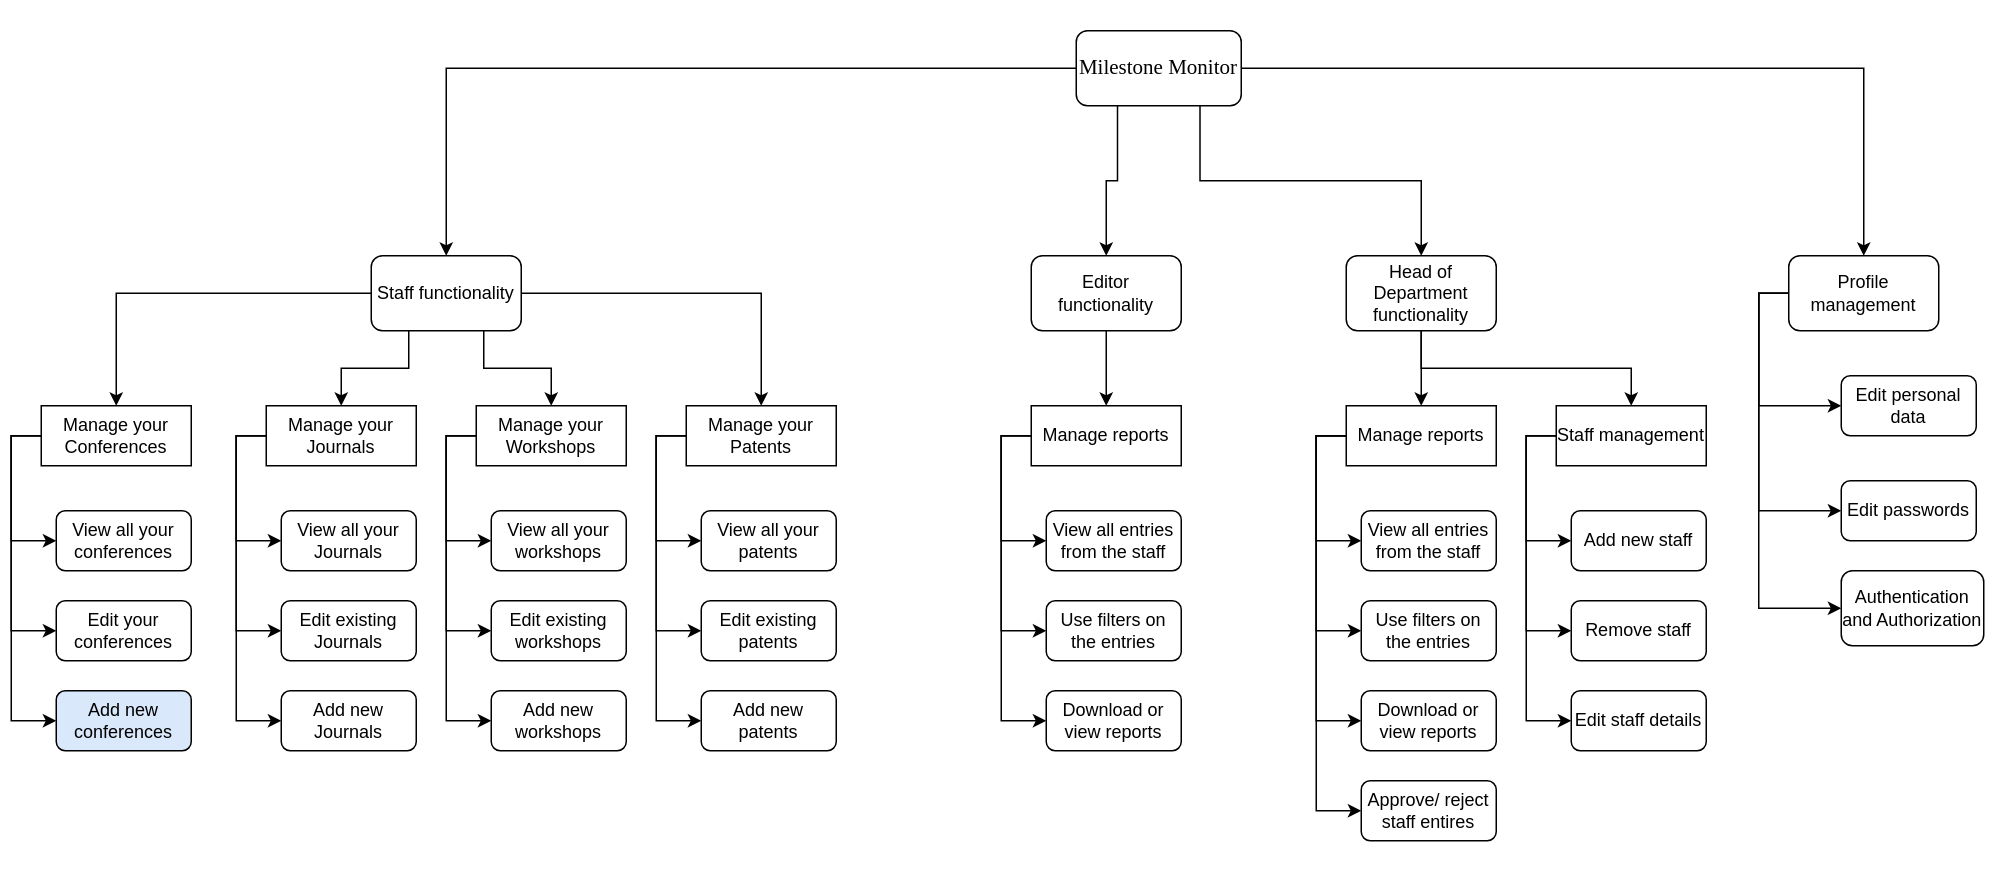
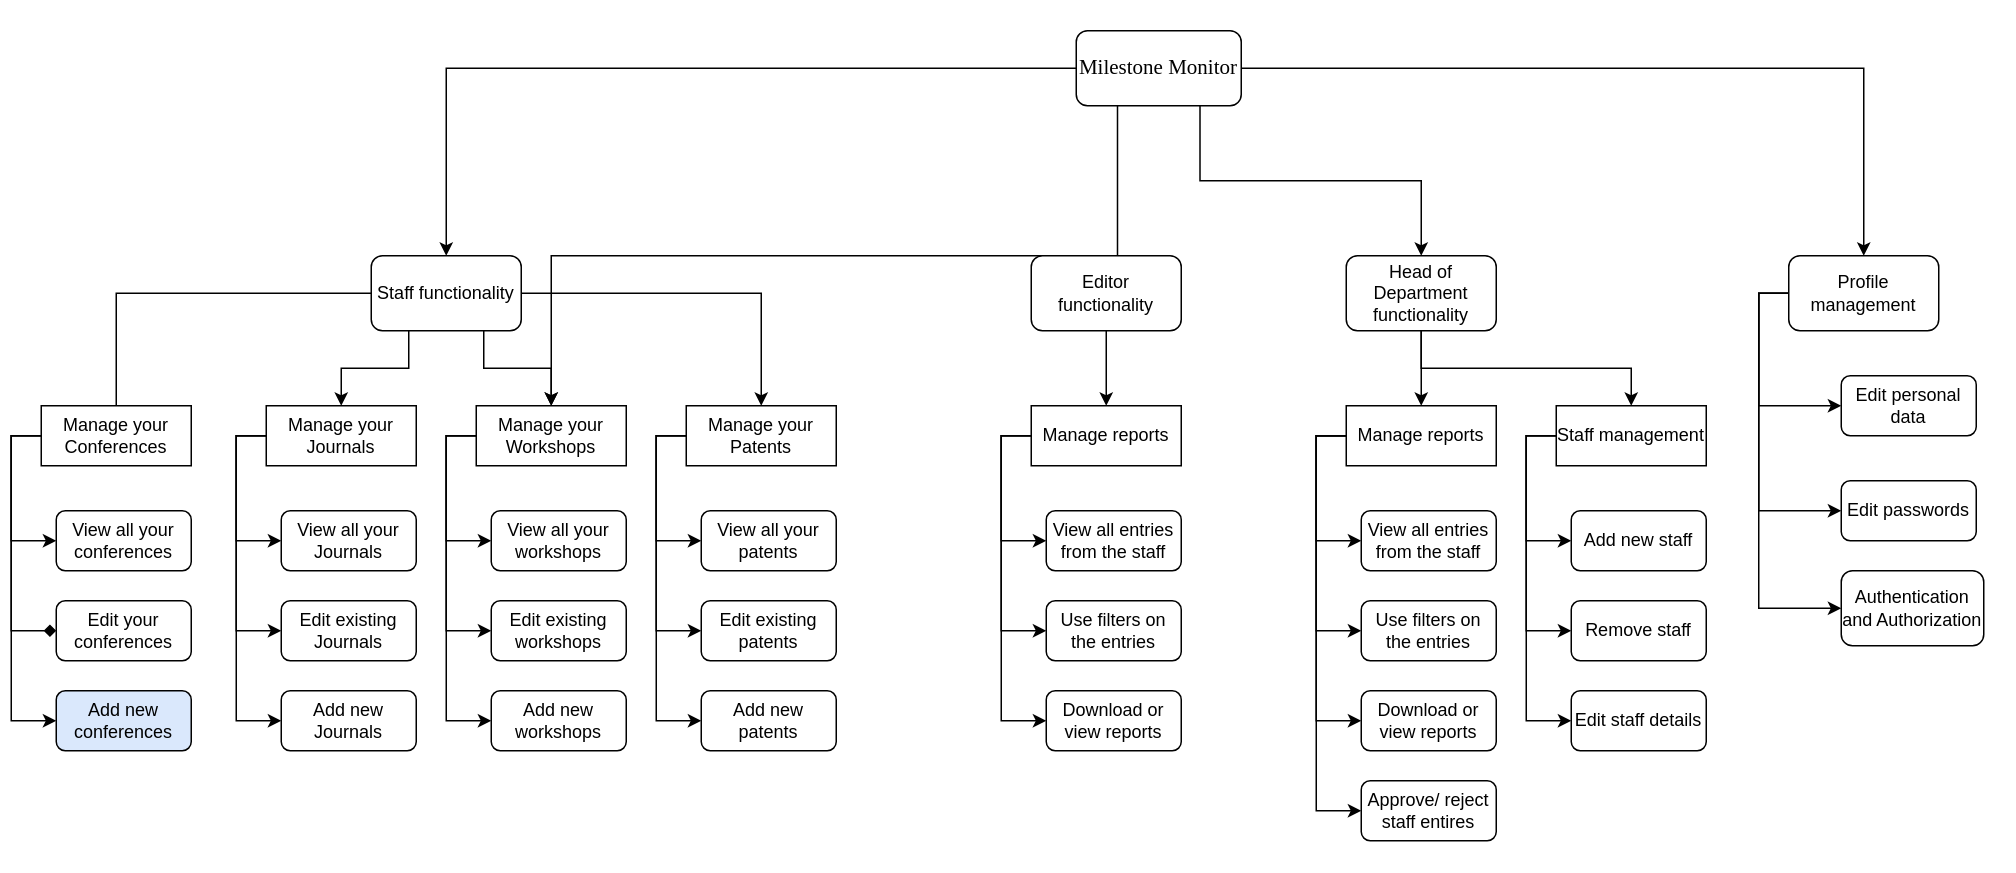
edge "Milestone Monitor" -> "Editor functionality": now "Milestone Monitor" -> "Manage your Workshops"
edge "Staff functionality" -> "Manage your Conferences": arrowhead classic -> none
edge "Manage your Conferences" -> "Edit your conferences": arrowhead classic -> diamond
